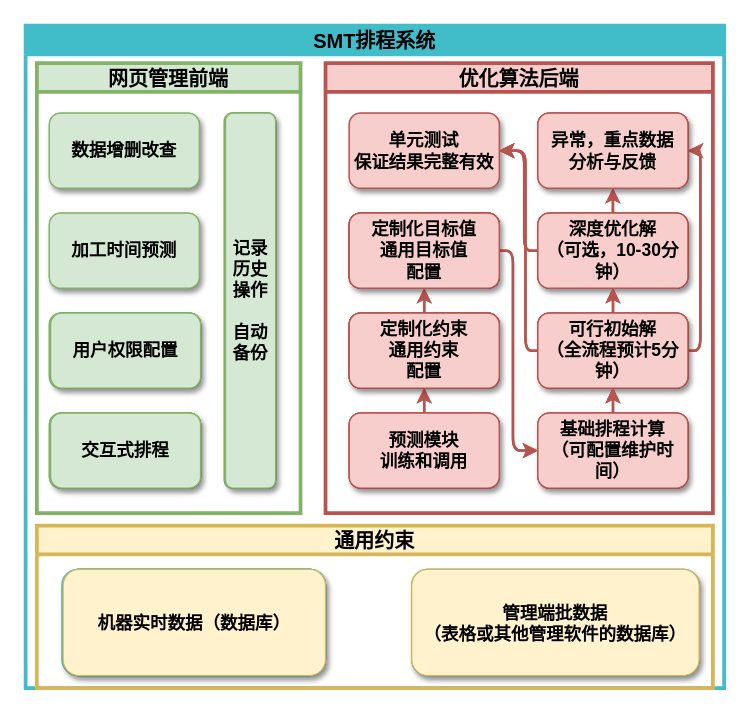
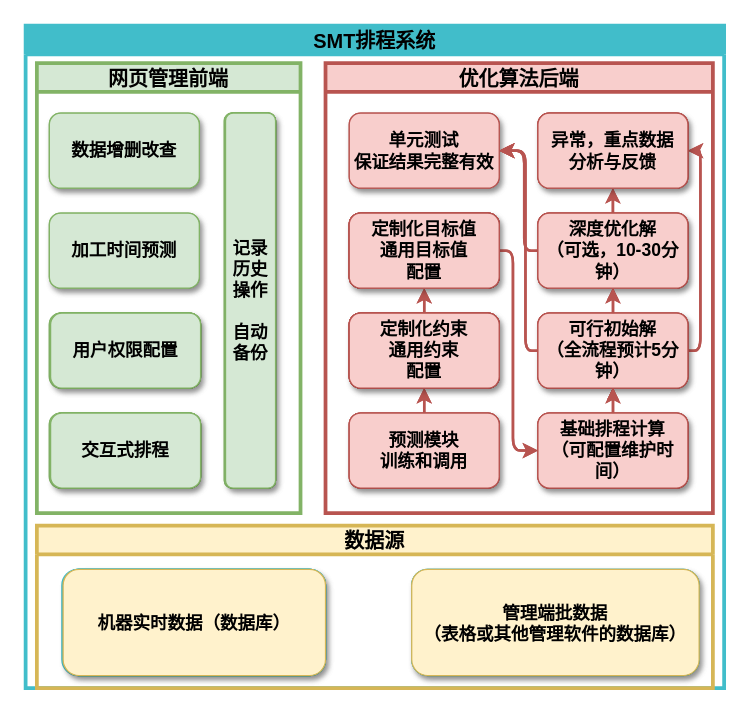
node "通用约束": label "通用约束" -> "数据源"
